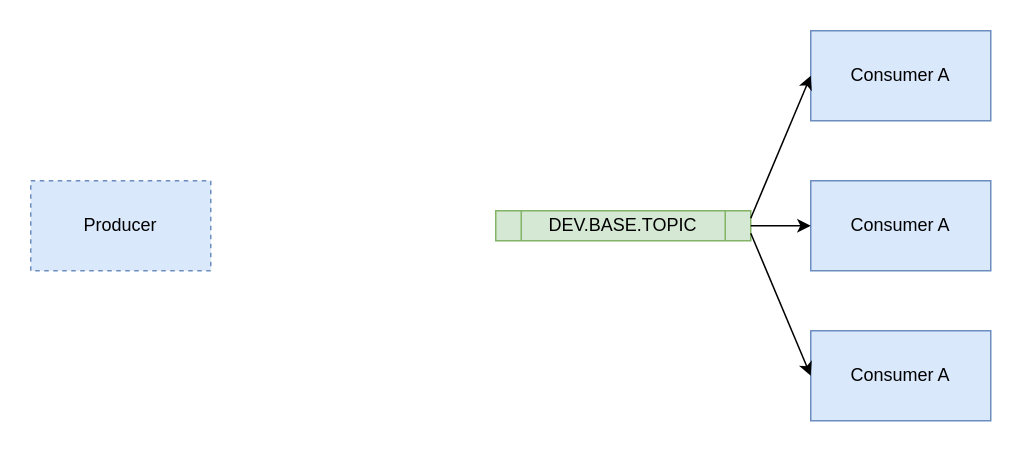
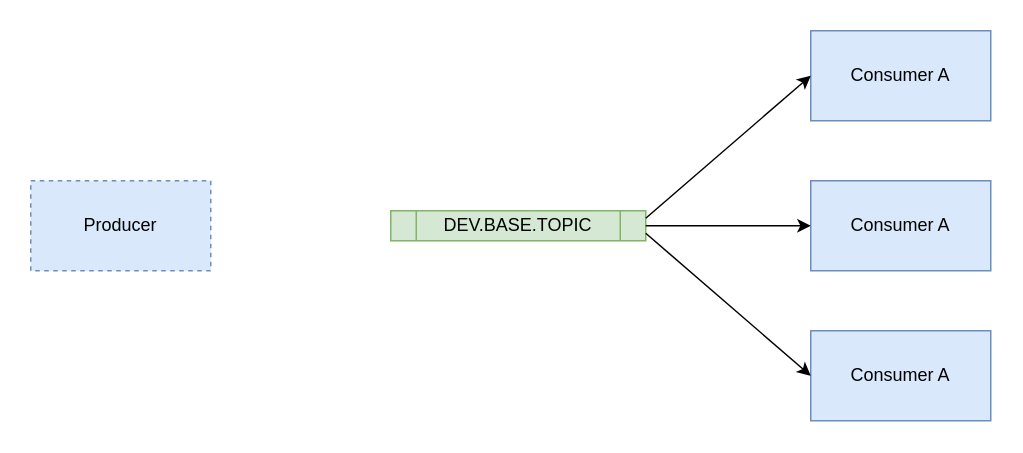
node "DEV.BASE.TOPIC": moved (623, 226) -> (518, 226)
